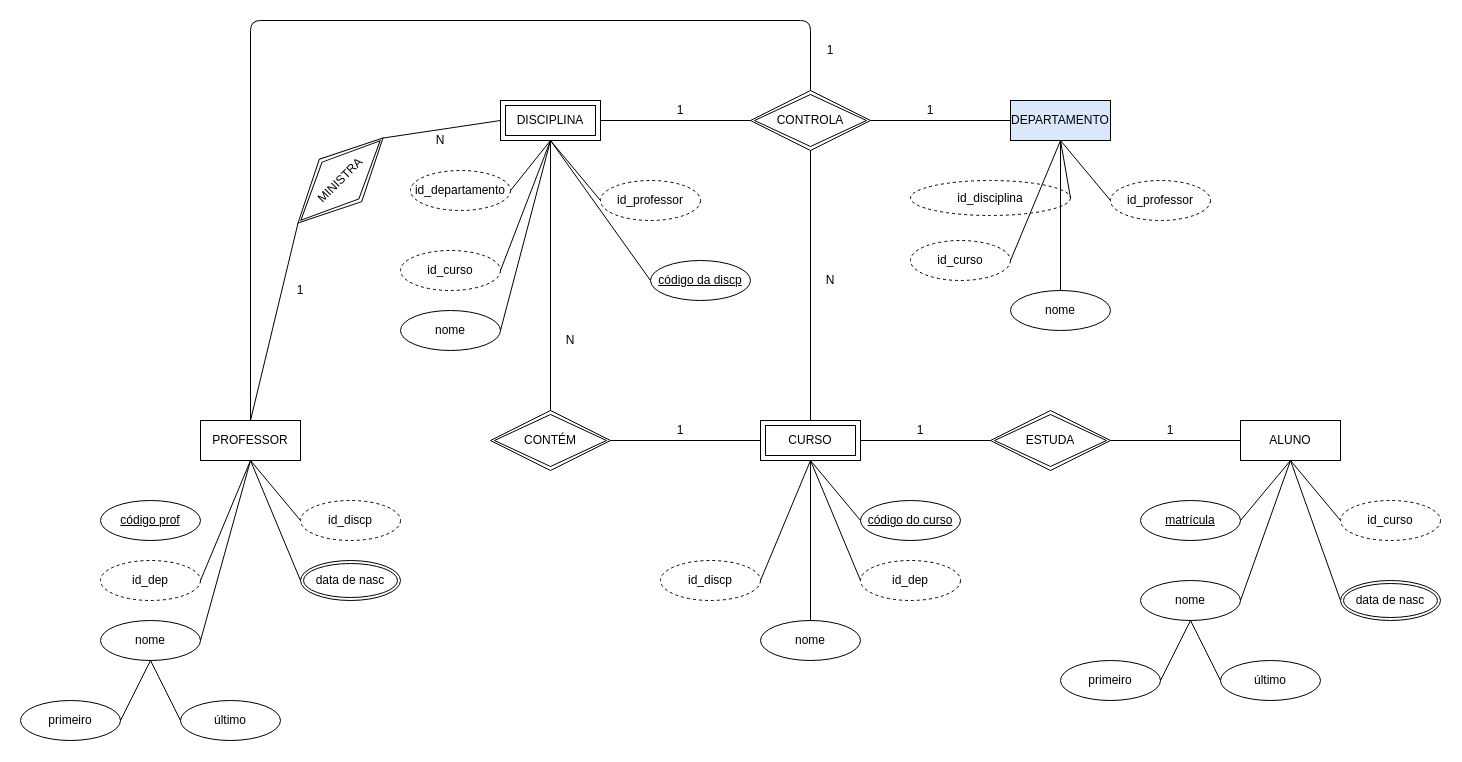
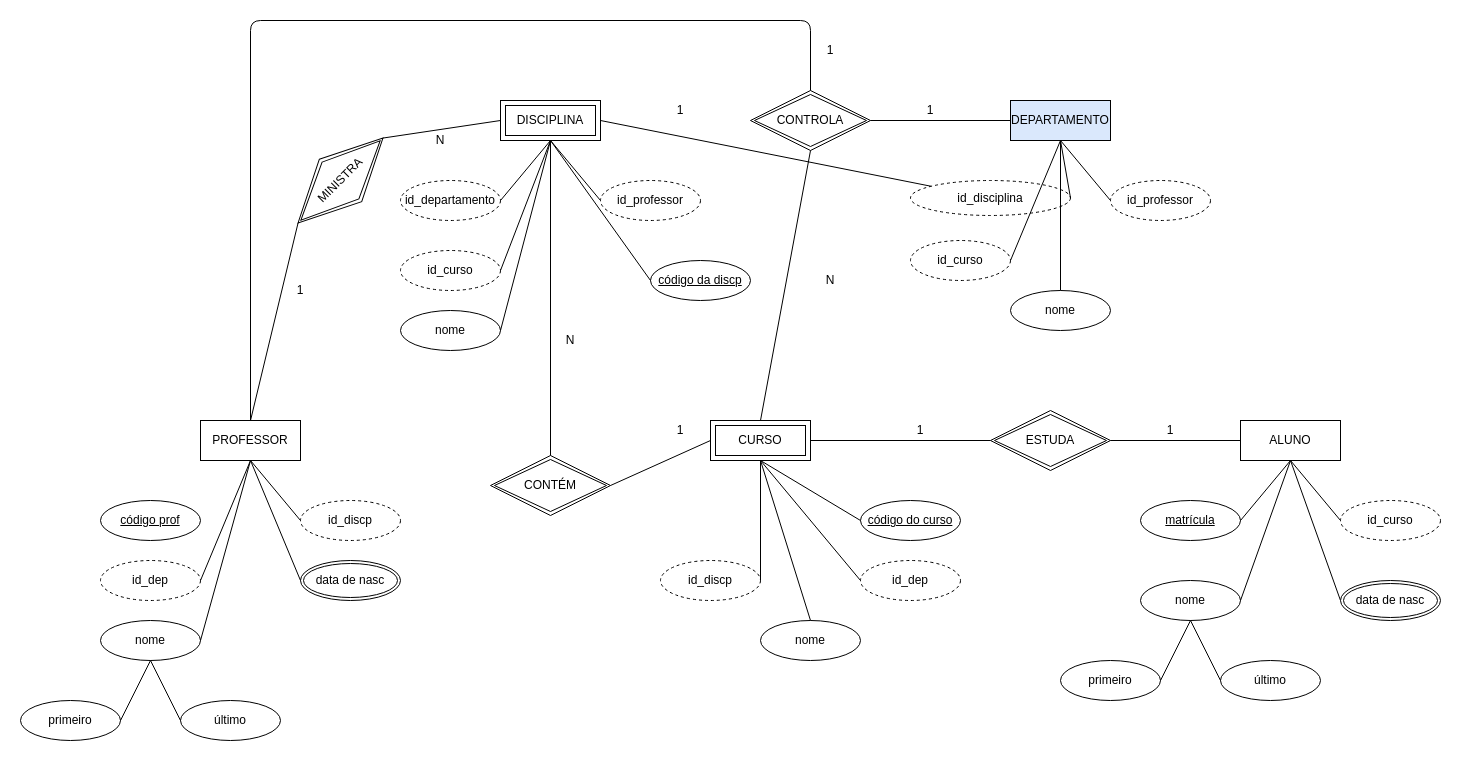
edge "DISCIPLINA" -- "CONTROLA": now "DISCIPLINA" -- "id_disciplina"
node "id_departamento": moved (461, 191) -> (451, 201)
node "CONTÉM": moved (551, 441) -> (551, 486)
node "CURSO": moved (811, 441) -> (761, 441)
